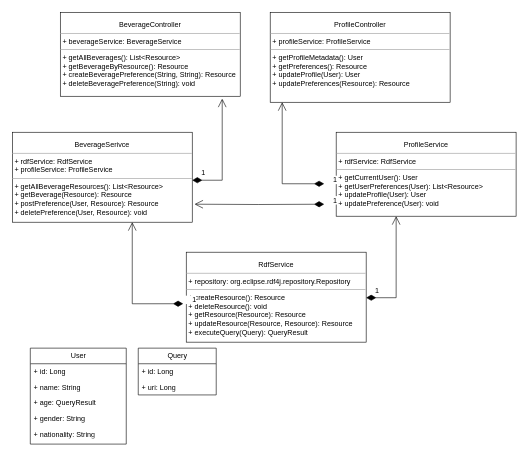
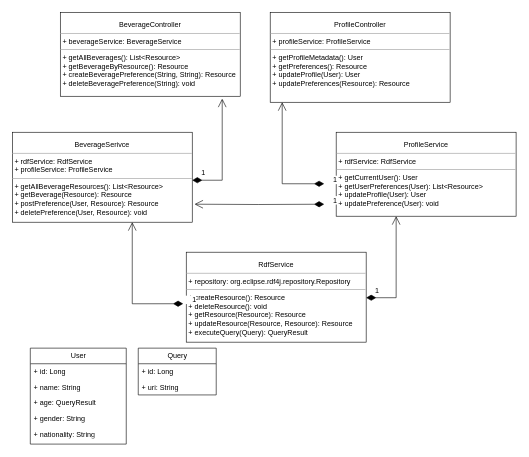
node "+ uri: Long": label "+ uri: Long" -> "+ uri: String"
